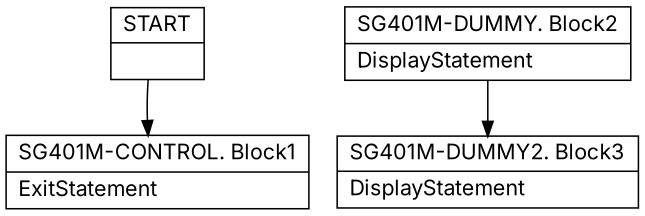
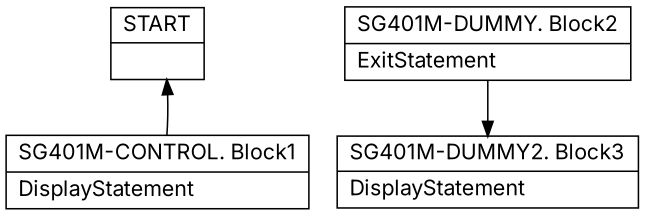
node "SG401M-DUMMY. Block2": text "DisplayStatement" -> "ExitStatement"
edge "START" -> "SG401M-CONTROL. Block1": reversed
node "SG401M-CONTROL. Block1": text "ExitStatement" -> "DisplayStatement"
